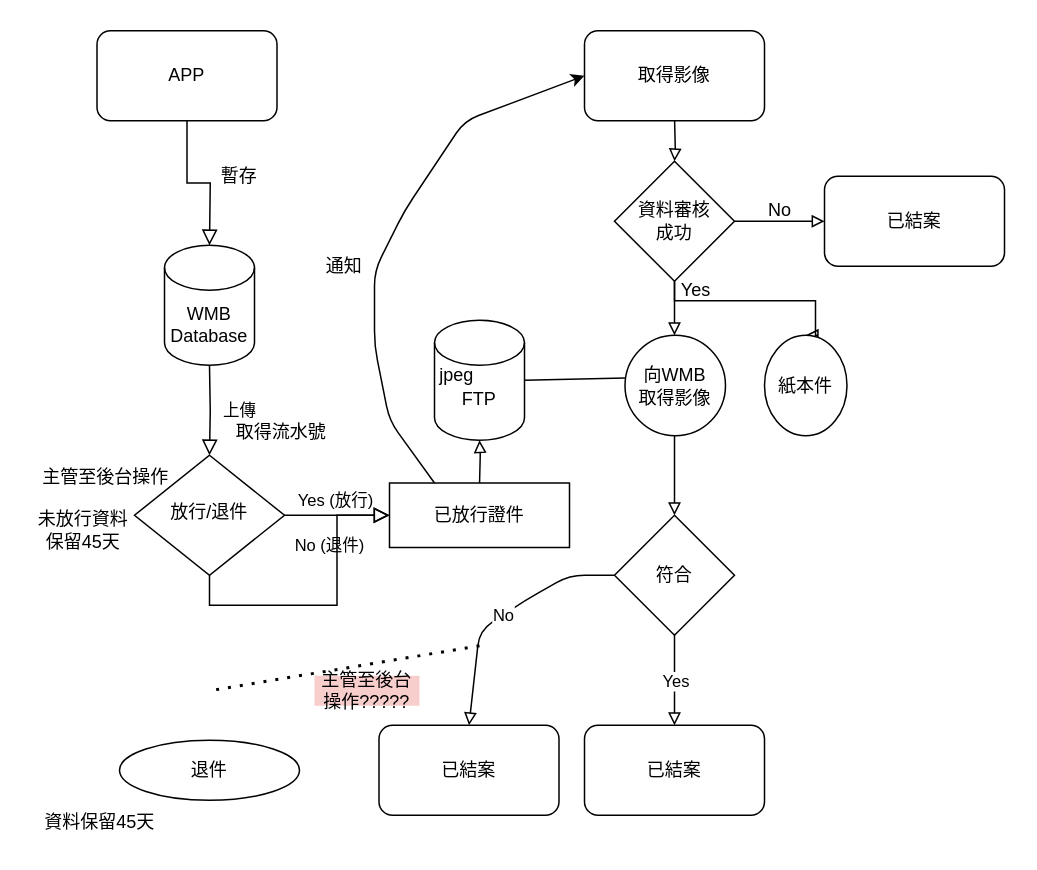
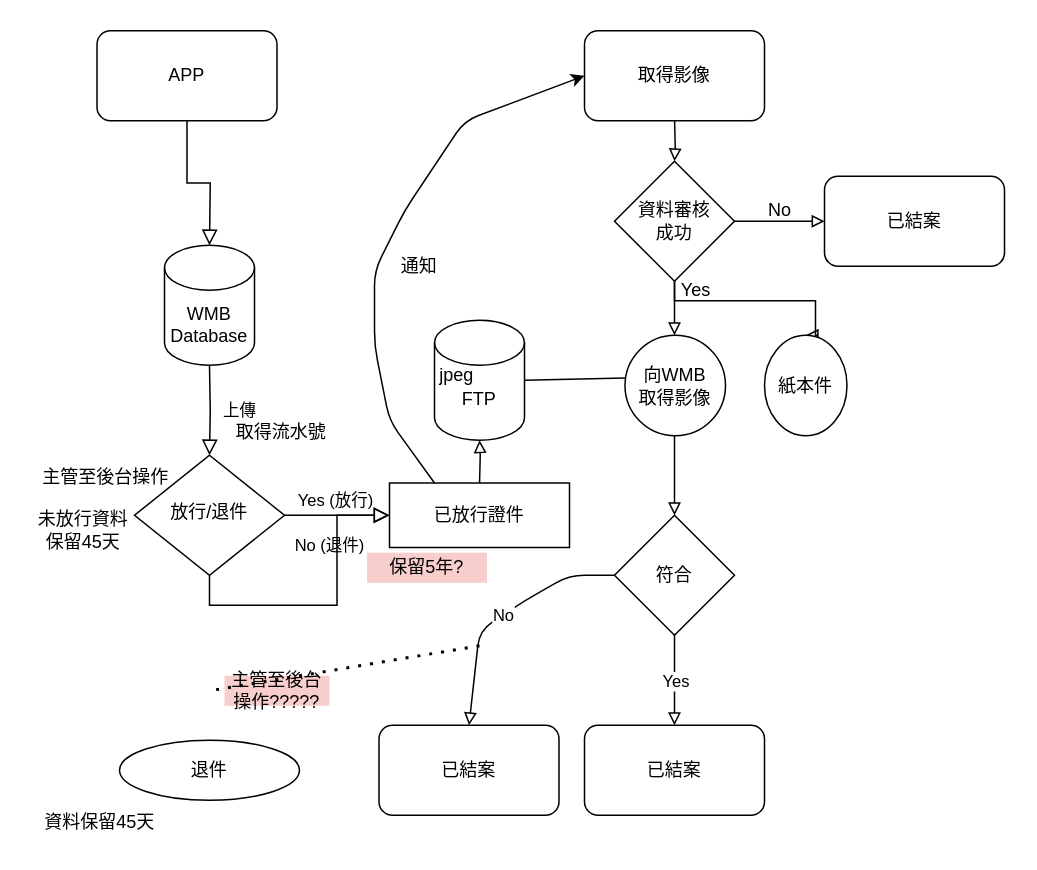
node "暫存": removed
node "通知": moved (344, 266) -> (419, 266)
node "保留5年?": added
node "主管至後台操作?????": moved (367, 691) -> (277, 691)
